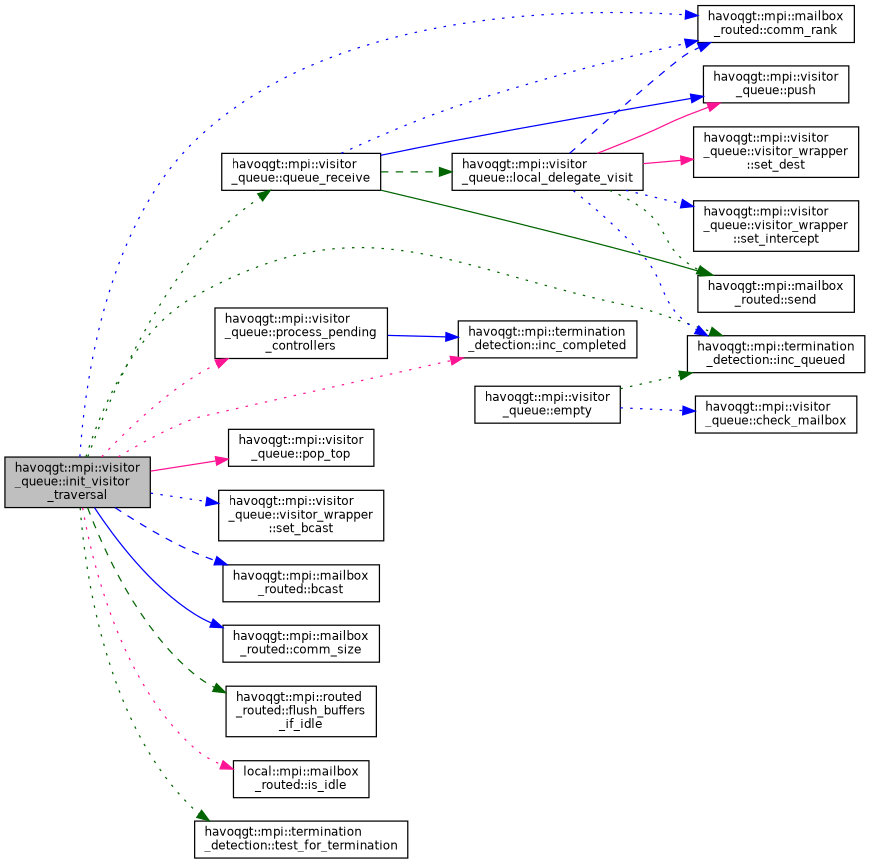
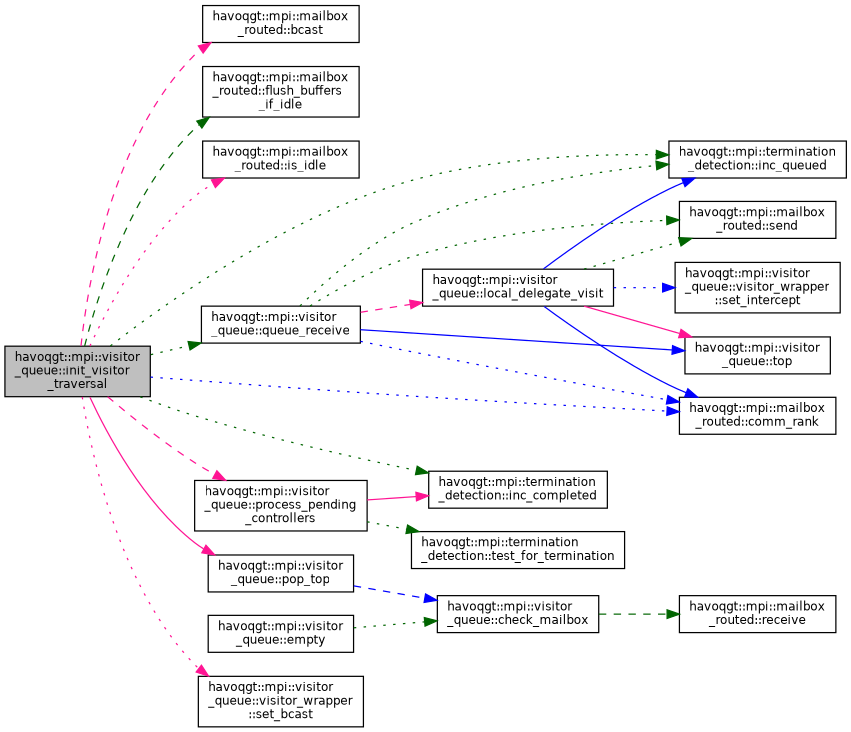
node "havoqgt::mpi::visitor _queue::push": label "havoqgt::mpi::visitor _queue::push" -> "havoqgt::mpi::visitor _queue::top"
edge "havoqgt::mpi::visitor _queue::local_delegate_visit" -> "havoqgt::mpi::mailbox _routed::comm_rank": style dashed -> solid
node "havoqgt::mpi::visitor _queue::visitor_wrapper ::set_dest": removed
edge "havoqgt::mpi::visitor _queue::queue_receive" -> "havoqgt::mpi::visitor _queue::local_delegate_visit": color darkgreen -> deeppink
edge "havoqgt::mpi::visitor _queue::queue_receive" -> "havoqgt::mpi::mailbox _routed::send": style solid -> dotted
edge "havoqgt::mpi::visitor _queue::local_delegate_visit" -> "havoqgt::mpi::termination _detection::inc_queued": style dotted -> solid
edge "havoqgt::mpi::visitor _queue::process_pending _controllers" -> "havoqgt::mpi::termination _detection::inc_completed": color blue -> deeppink
edge "havoqgt::mpi::visitor _queue::empty" -> "havoqgt::mpi::termination _detection::inc_queued": now "havoqgt::mpi::visitor _queue::queue_receive" -> "havoqgt::mpi::termination _detection::inc_queued"
edge "havoqgt::mpi::visitor _queue::init_visitor _traversal" -> "havoqgt::mpi::termination _detection::inc_completed": color deeppink -> darkgreen
edge "havoqgt::mpi::visitor _queue::init_visitor _traversal" -> "havoqgt::mpi::visitor _queue::process_pending _controllers": style dotted -> dashed
edge "havoqgt::mpi::visitor _queue::empty" -> "havoqgt::mpi::visitor _queue::check_mailbox": color blue -> darkgreen
edge "havoqgt::mpi::visitor _queue::init_visitor _traversal" -> "havoqgt::mpi::visitor _queue::visitor_wrapper ::set_bcast": color blue -> deeppink
edge "havoqgt::mpi::visitor _queue::init_visitor _traversal" -> "havoqgt::mpi::mailbox _routed::bcast": color blue -> deeppink
edge "havoqgt::mpi::visitor _queue::pop_top" -> "havoqgt::mpi::visitor _queue::check_mailbox": added
node "havoqgt::mpi::mailbox _routed::receive": added
node "havoqgt::mpi::mailbox _routed::comm_size": removed
edge "havoqgt::mpi::visitor _queue::init_visitor _traversal" -> "havoqgt::mpi::termination _detection::test_for_termination": now "havoqgt::mpi::visitor _queue::process_pending _controllers" -> "havoqgt::mpi::termination _detection::test_for_termination"
node "havoqgt::mpi::routed _routed::flush_buffers _if_idle": label "havoqgt::mpi::routed _routed::flush_buffers _if_idle" -> "havoqgt::mpi::mailbox _routed::flush_buffers _if_idle"
node "local::mpi::mailbox _routed::is_idle": label "local::mpi::mailbox _routed::is_idle" -> "havoqgt::mpi::mailbox _routed::is_idle"
